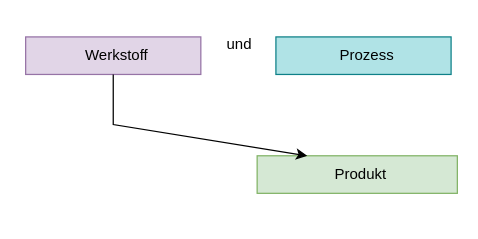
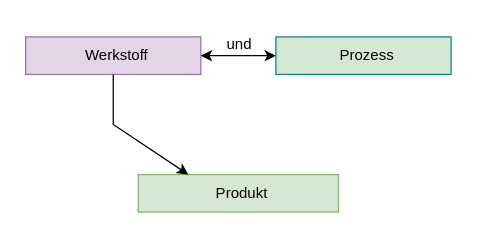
edge "Werkstoff" -- "Prozess": added
node "Prozess": fillcolor #b0e3e6 -> #d5e8d4
node "Produkt": moved (357, 174) -> (238, 193)
